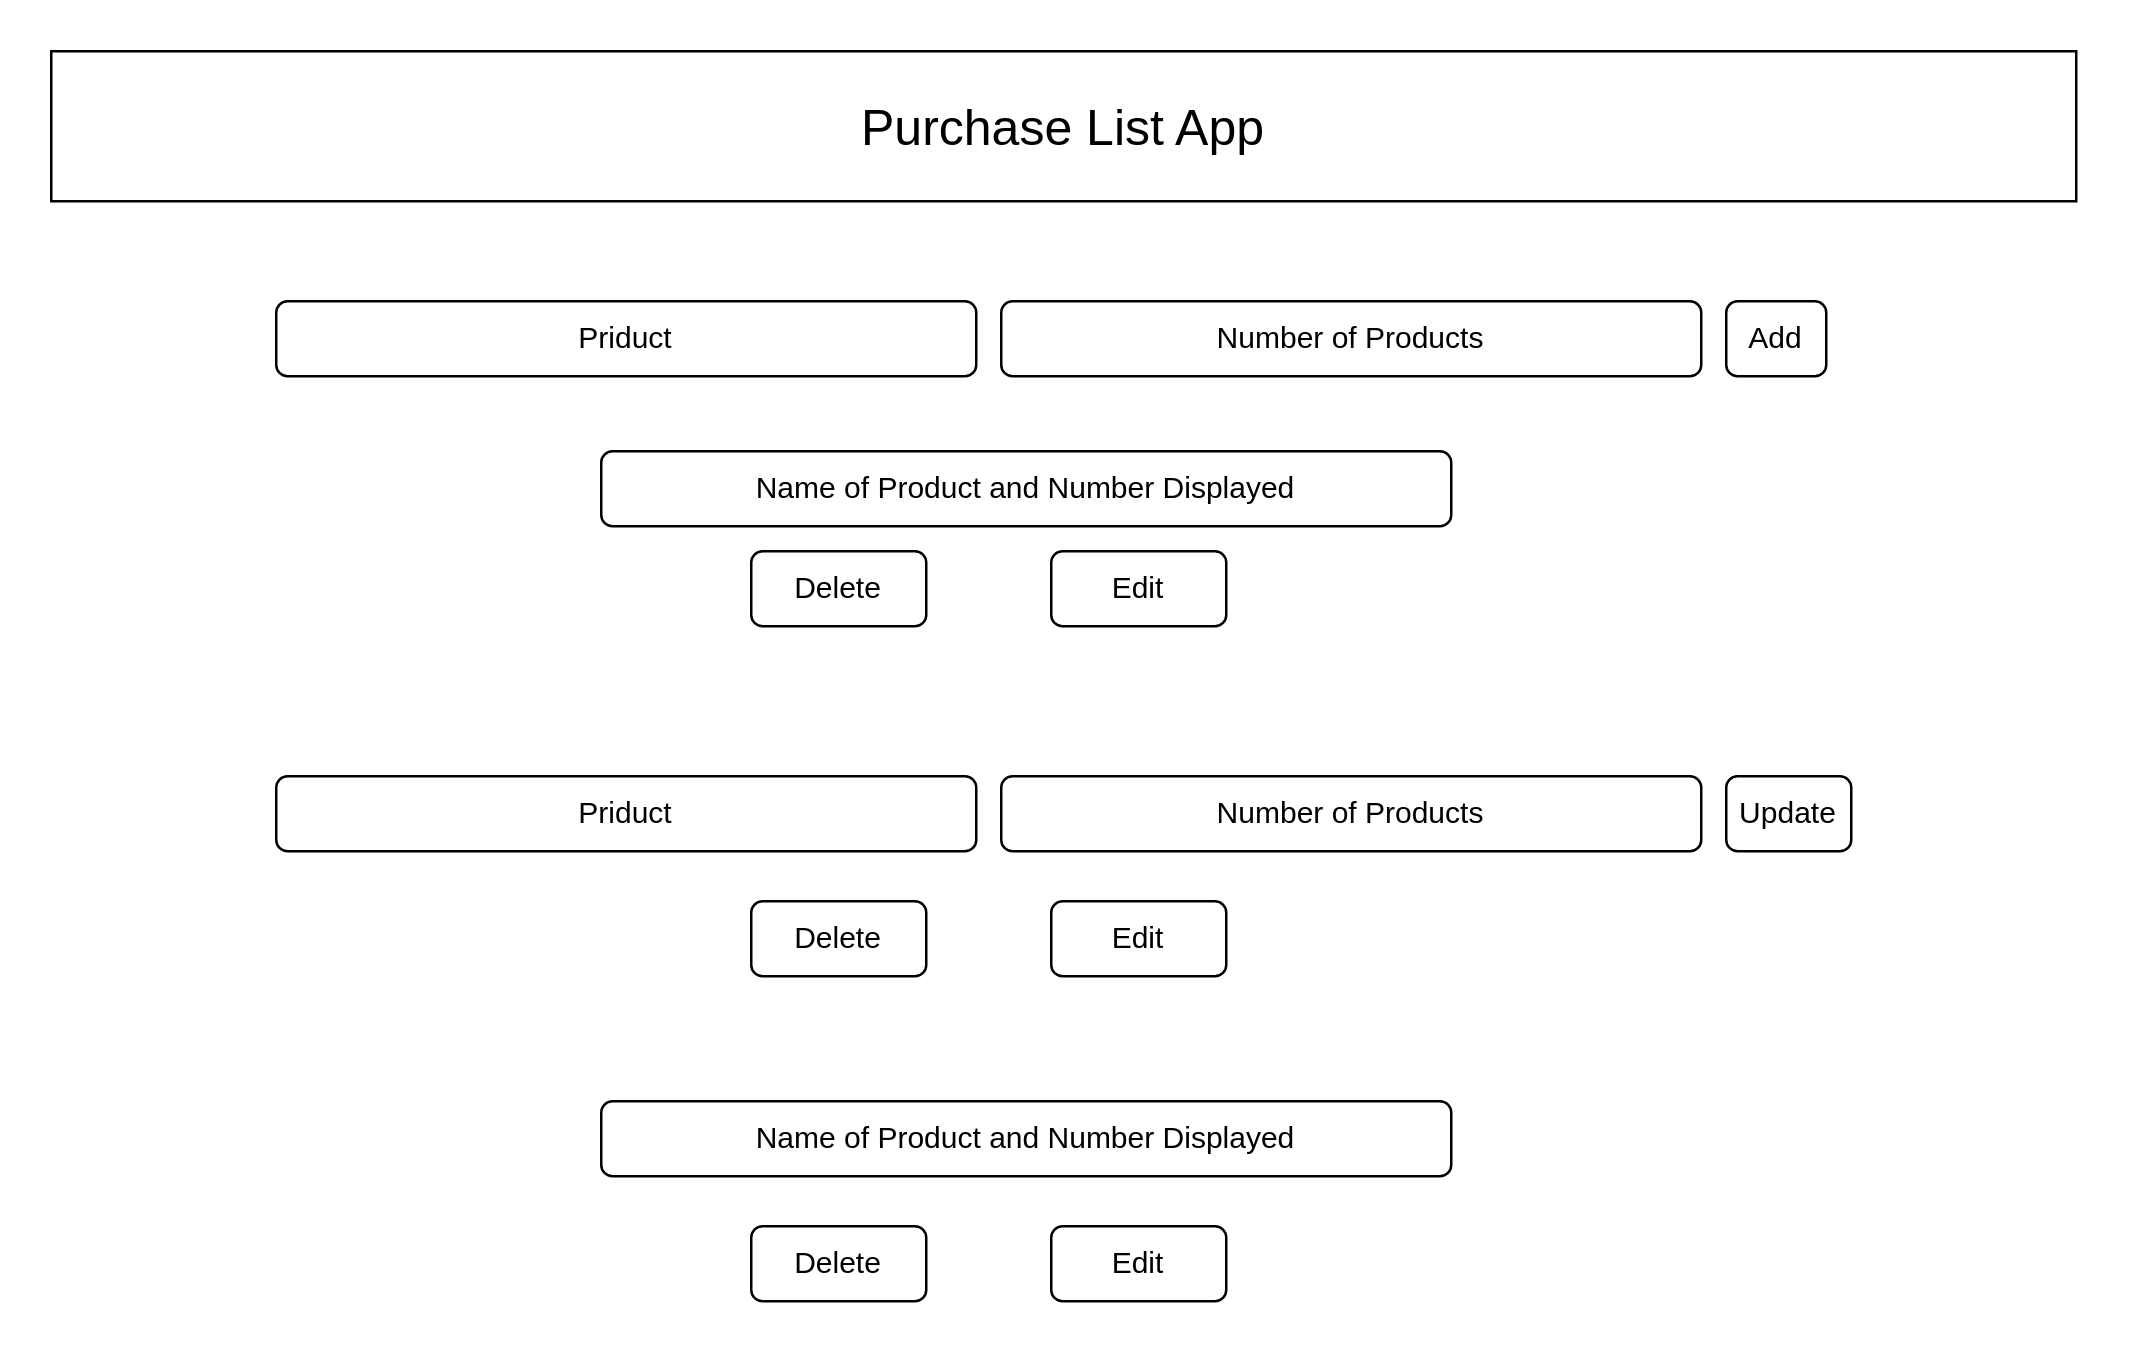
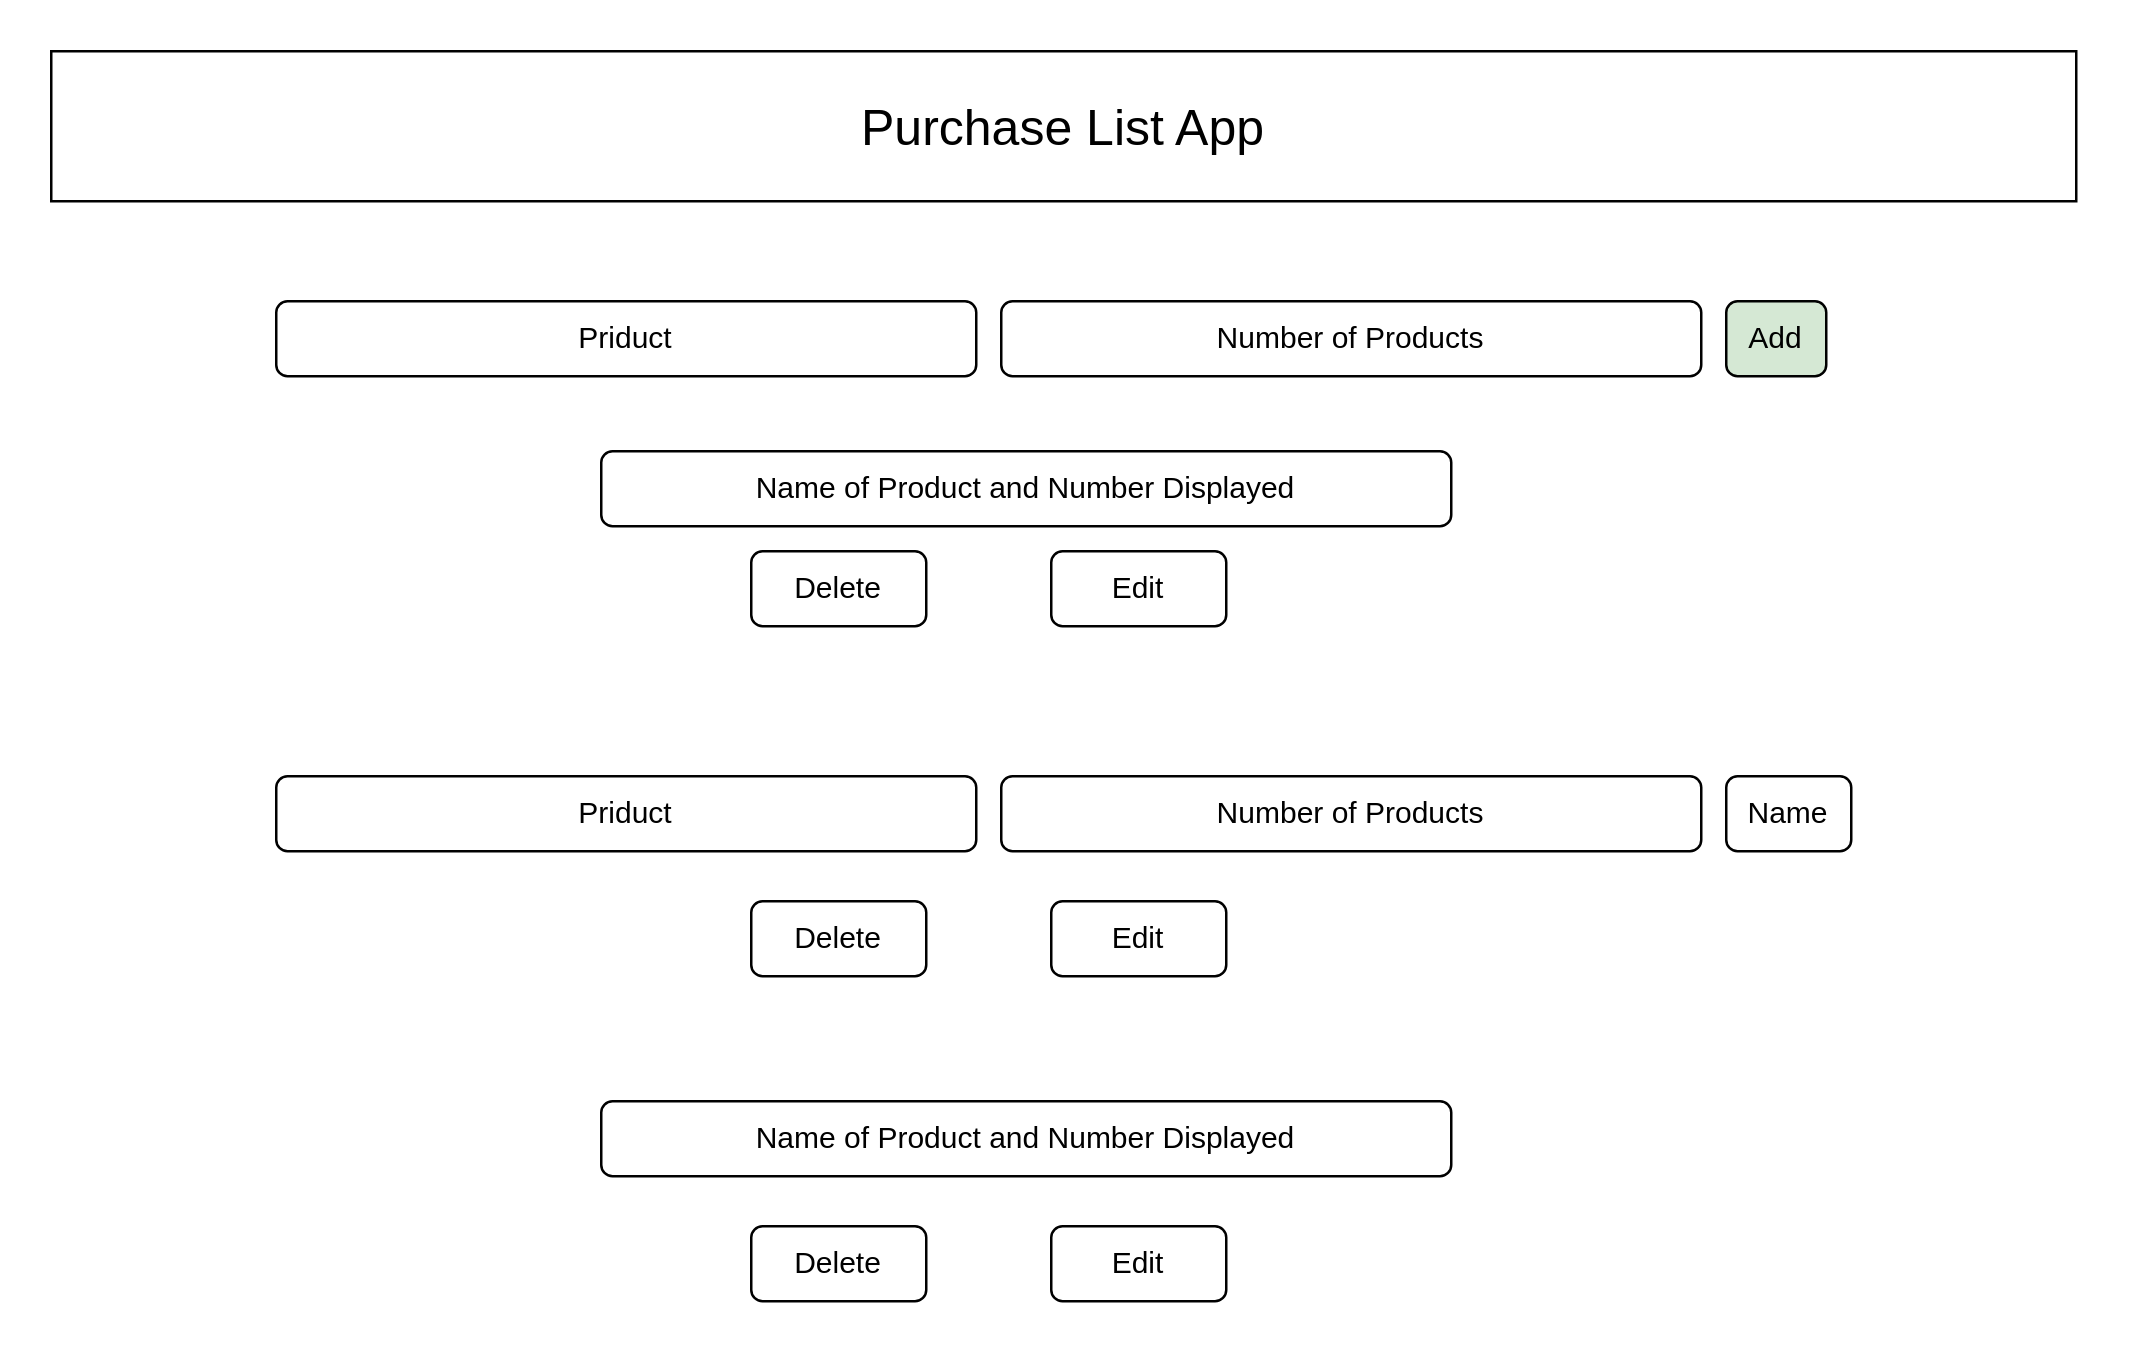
node "Add": fillcolor #ffffff -> #d5e8d4
node "Update": label "Update" -> "Name"
